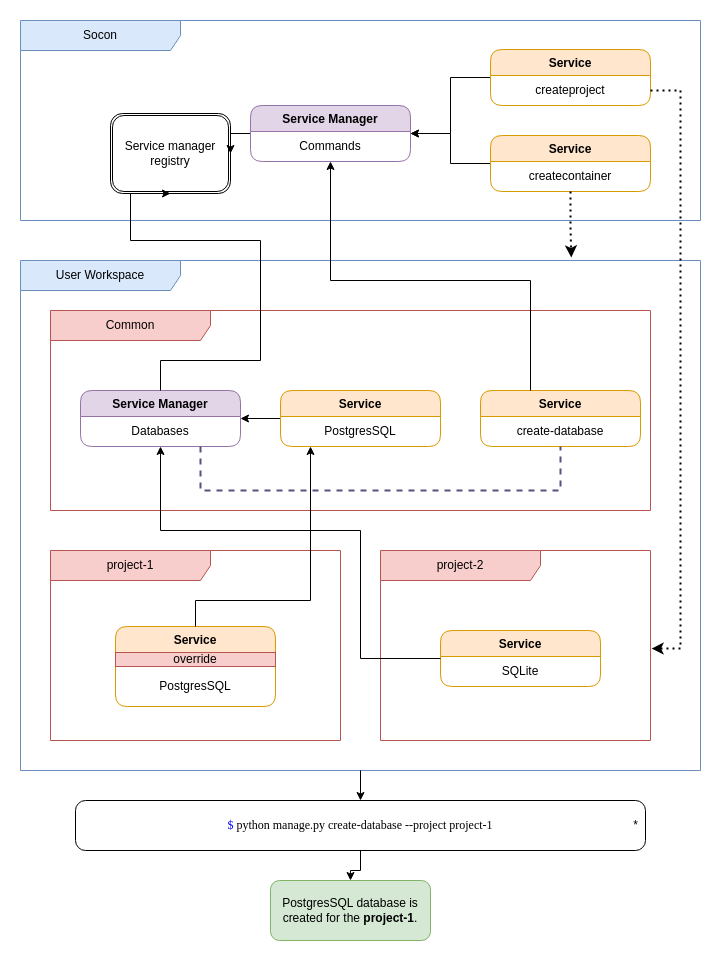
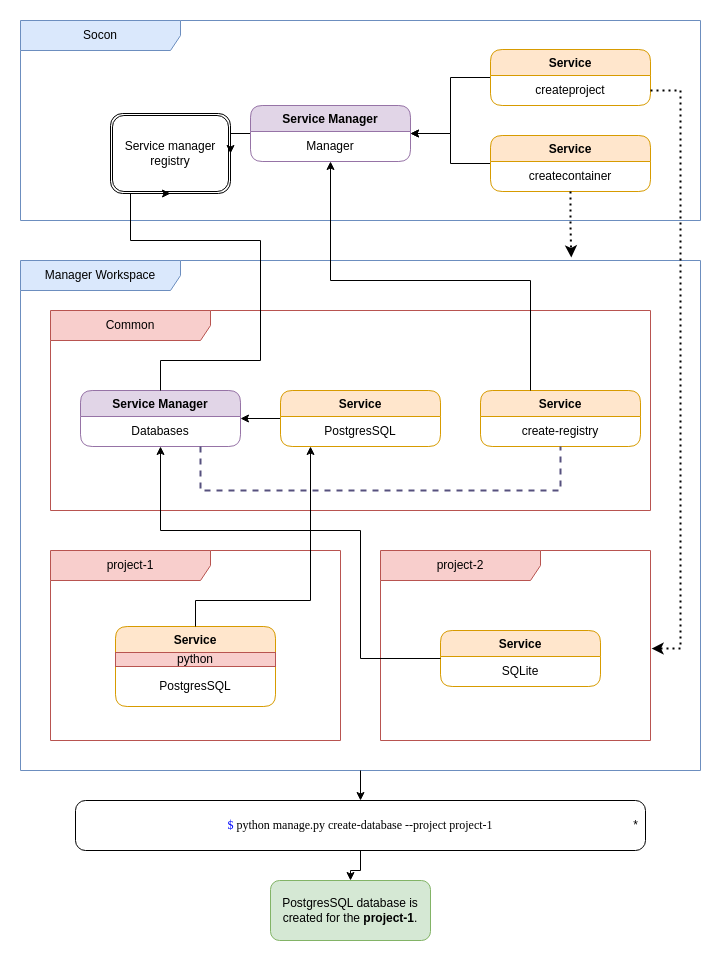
node "Commands": label "Commands" -> "Manager"
node "User Workspace": label "User Workspace" -> "Manager Workspace"
node "create-database": label "create-database" -> "create-registry"
node "override": label "override" -> "python"
